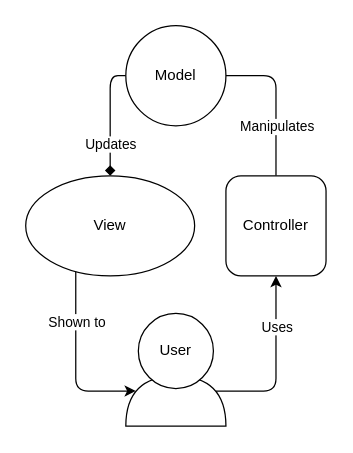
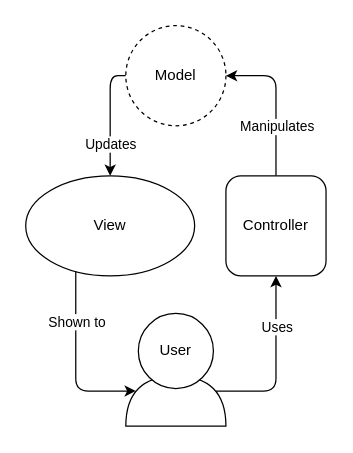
node "Model": style solid -> dashed
edge "Model" -- "Controller": arrowhead none -> classic
edge "Model" -> "View": arrowhead diamond -> classic
